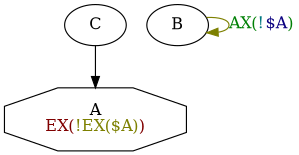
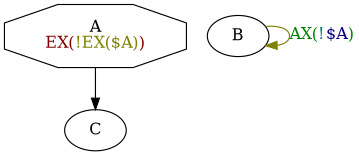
edge "C" -> "A": reversed
